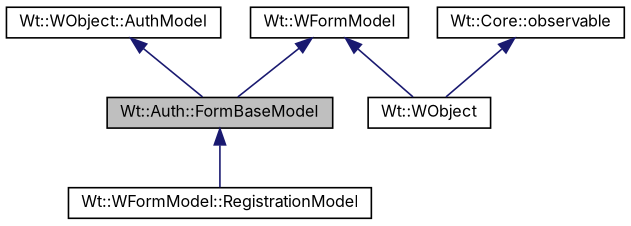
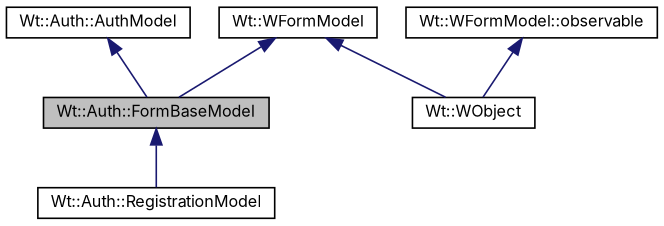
node "Wt::WObject::AuthModel": label "Wt::WObject::AuthModel" -> "Wt::Auth::AuthModel"
node "Wt::Core::observable": label "Wt::Core::observable" -> "Wt::WFormModel::observable"
node "Wt::WFormModel::RegistrationModel": label "Wt::WFormModel::RegistrationModel" -> "Wt::Auth::RegistrationModel"
